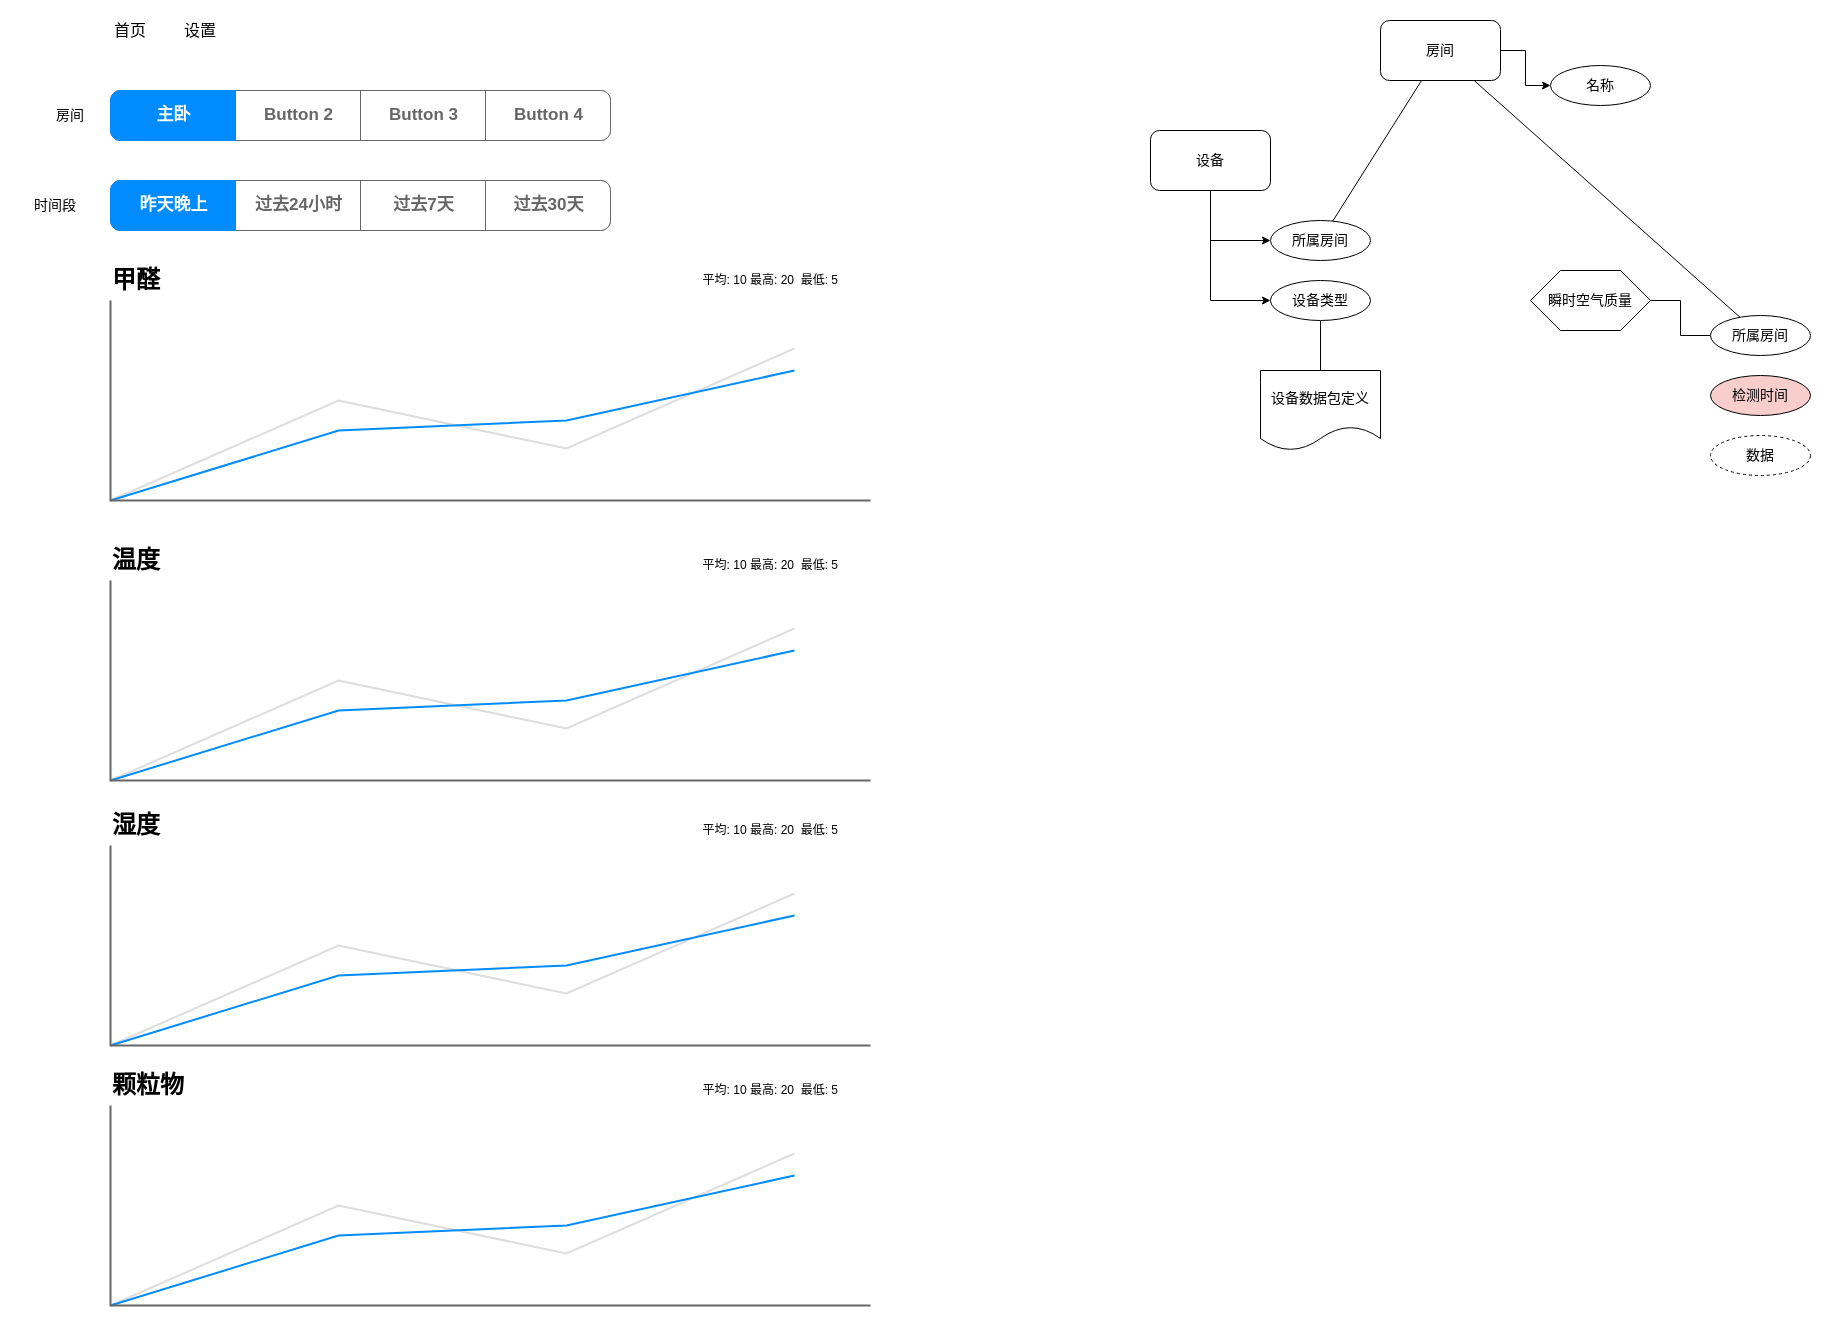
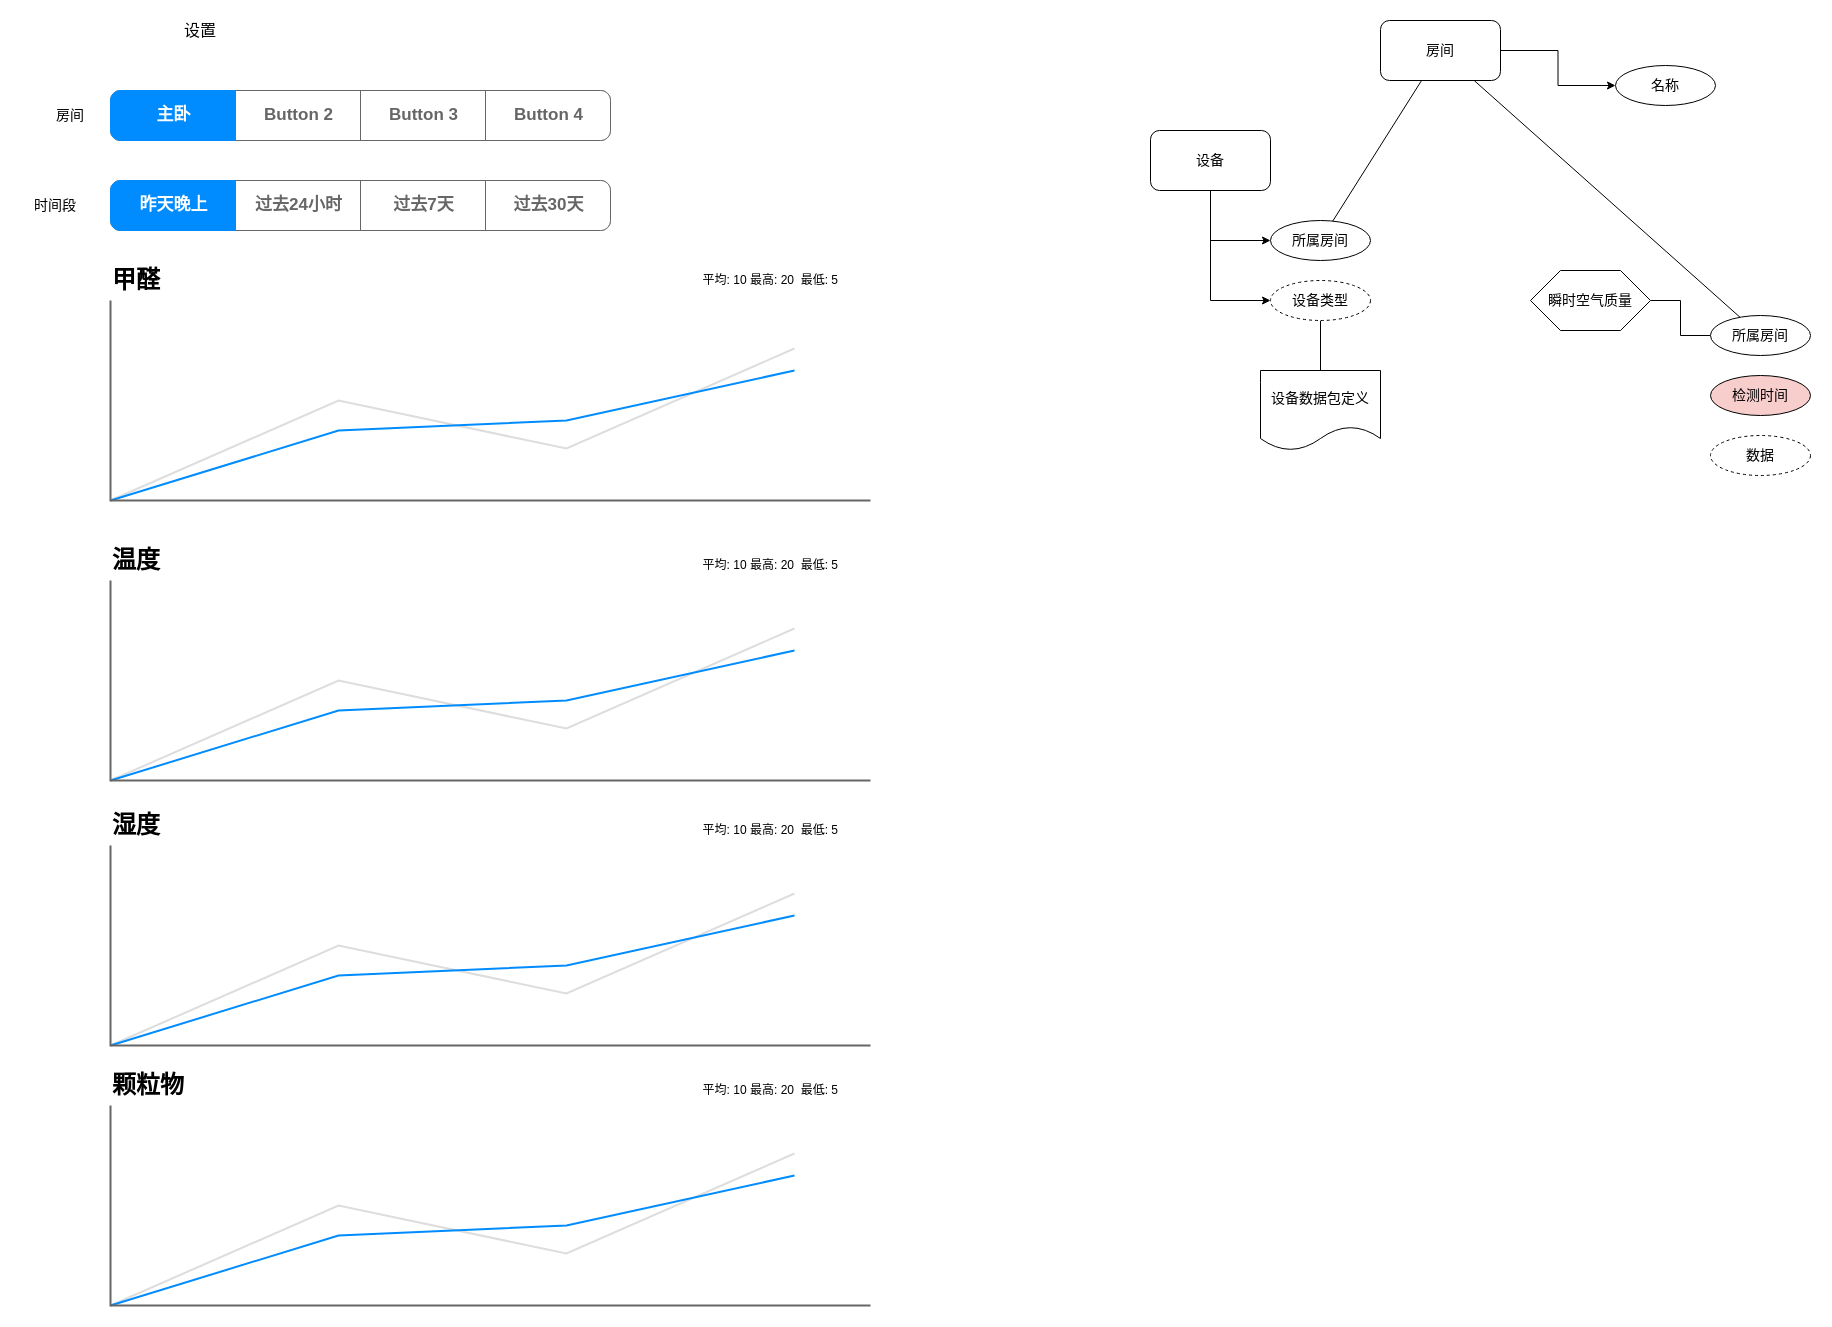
node "首页": removed
node "名称": moved (1601, 86) -> (1666, 86)
node "设备类型": style solid -> dashed
